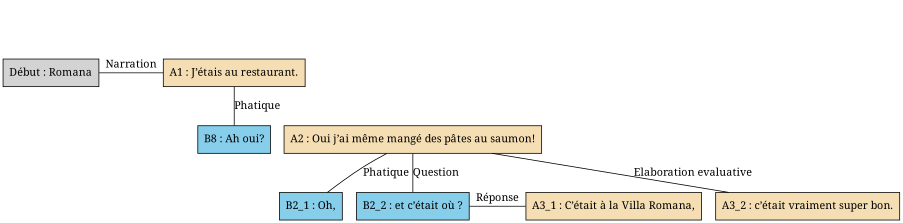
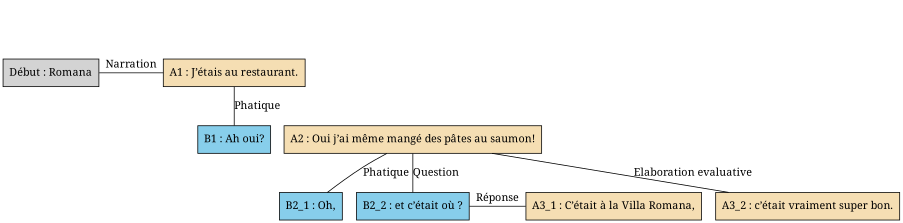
node "B8 : Ah oui?": label "B8 : Ah oui?" -> "B1 : Ah oui?"
